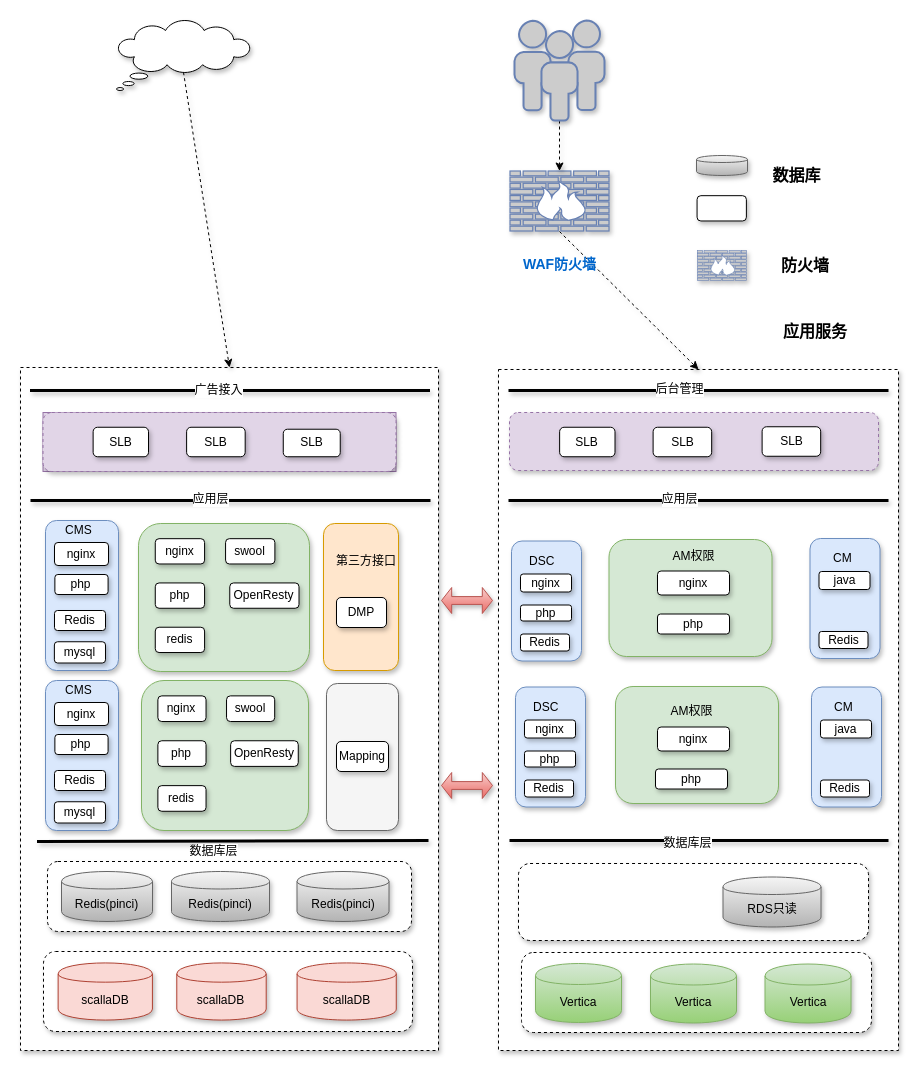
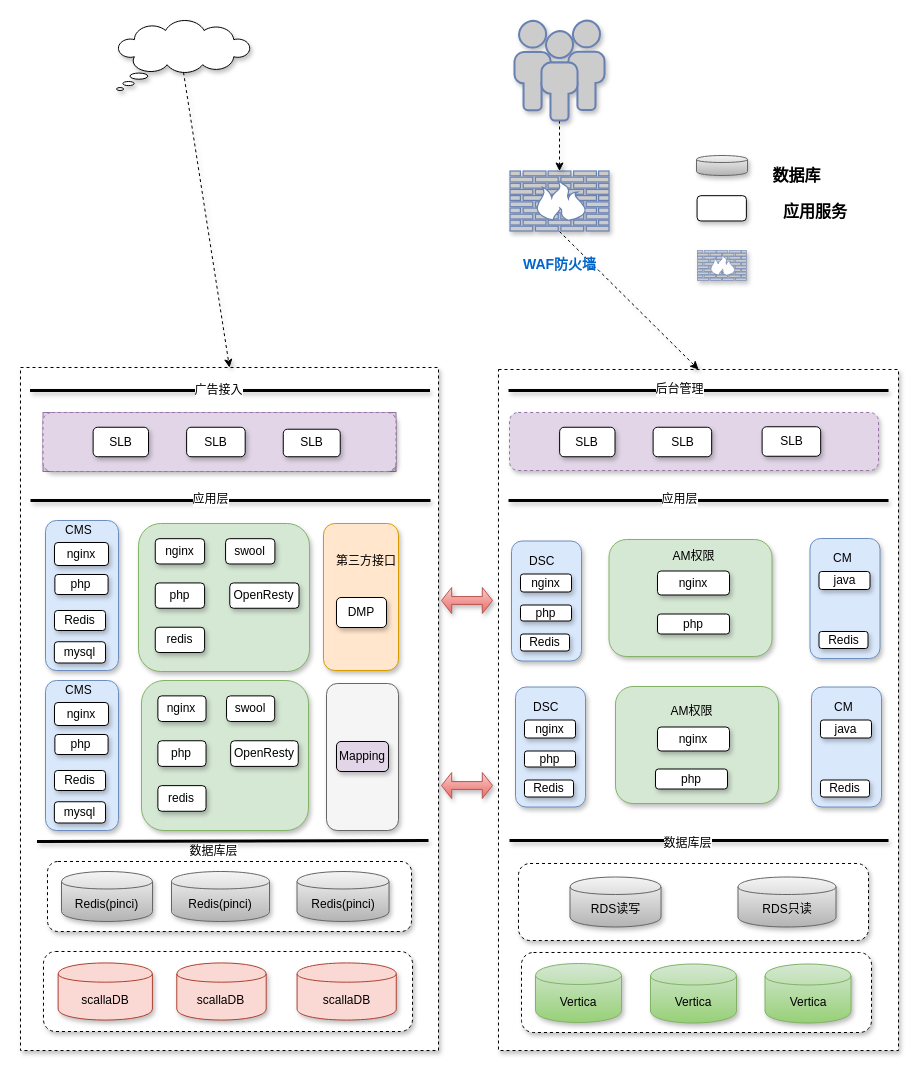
node "防火墙": removed
node "应用服务": moved (816, 331) -> (816, 211)
node "Mapping": fillcolor #ffffff -> #e1d5e7
node "RDS读写": added
node "RDS只读": moved (772, 902) -> (787, 902)
